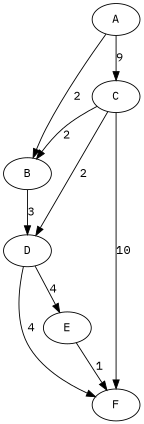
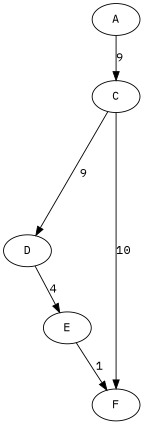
node "B": removed
edge "C" -> "D": label "2" -> "9"
edge "D" -> "F": removed, label "4"
